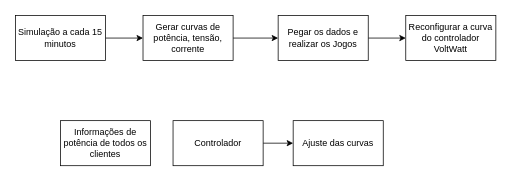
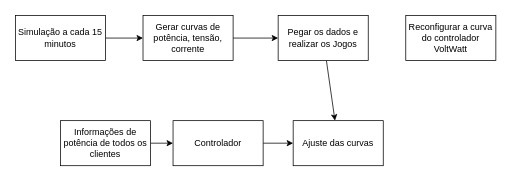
edge "Pegar os dados e realizar os Jogos" -> "Reconfigurar a curva do controlador VoltWatt": now "Pegar os dados e realizar os Jogos" -> "Ajuste das curvas"
edge "Informações de potência de todos os clientes" -> "Controlador": added
